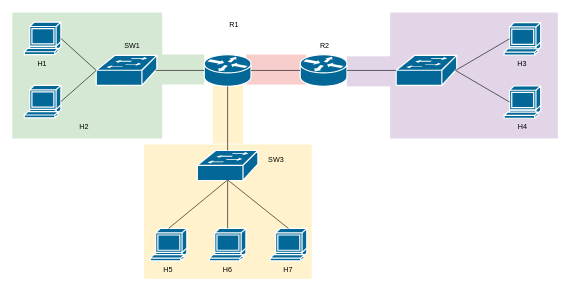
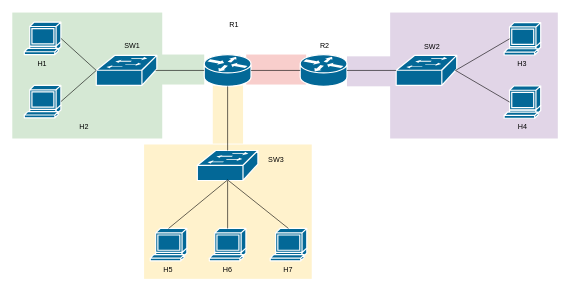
node "SW2": added
